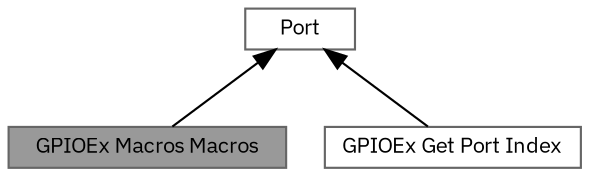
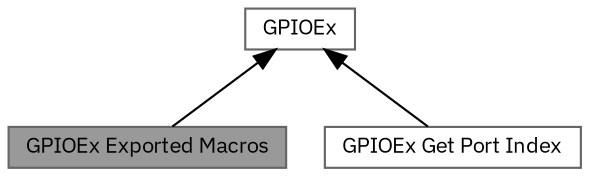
node "Port": label "Port" -> "GPIOEx"
node "GPIOEx Macros Macros": label "GPIOEx Macros Macros" -> "GPIOEx Exported Macros"
